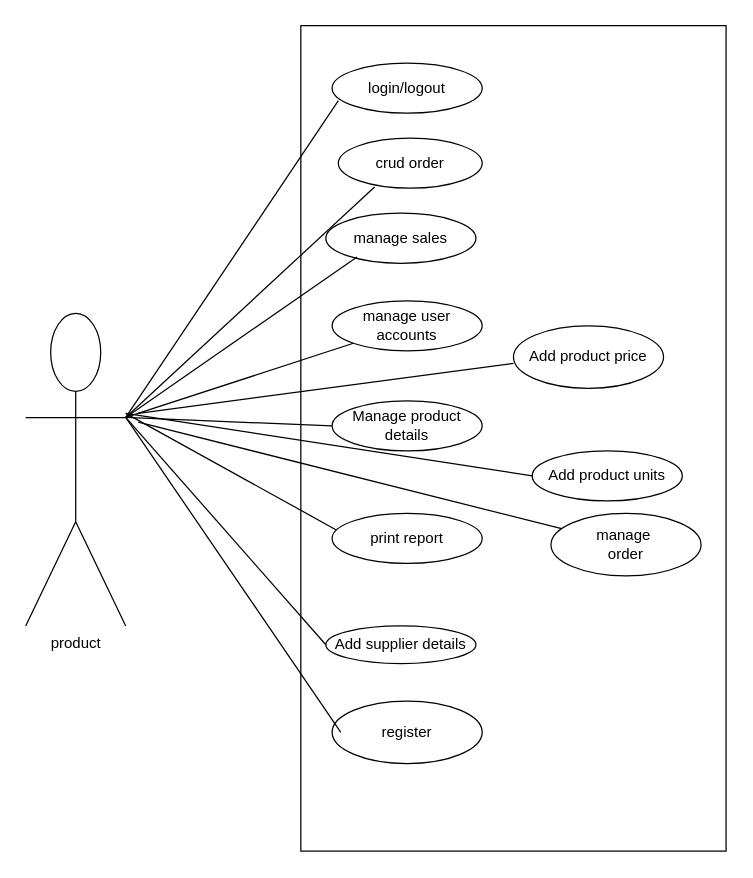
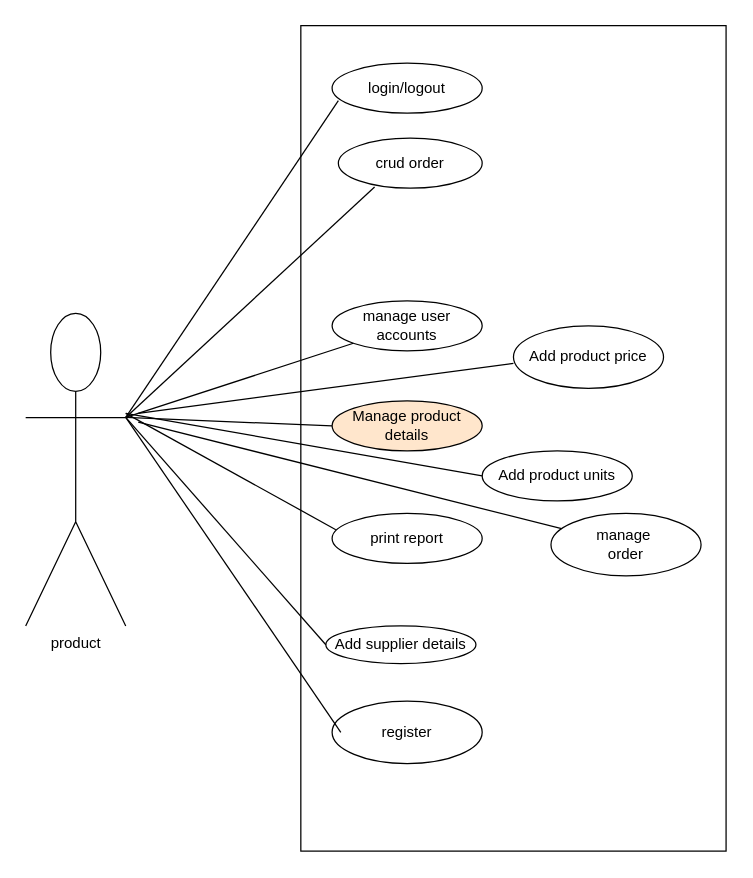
node "manage sales": removed
edge "manage sales" -- "product": removed
node "Manage product details": fillcolor #ffffff -> #ffe6cc
node "Add product units": moved (607, 476) -> (557, 476)
